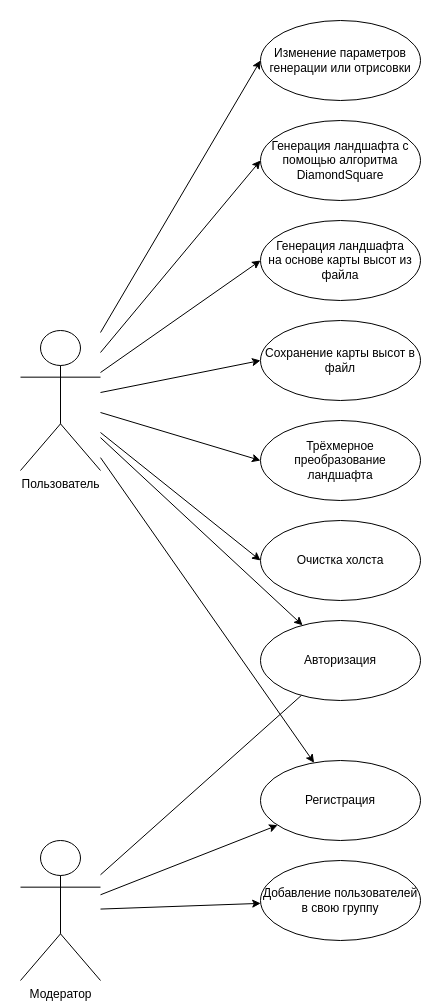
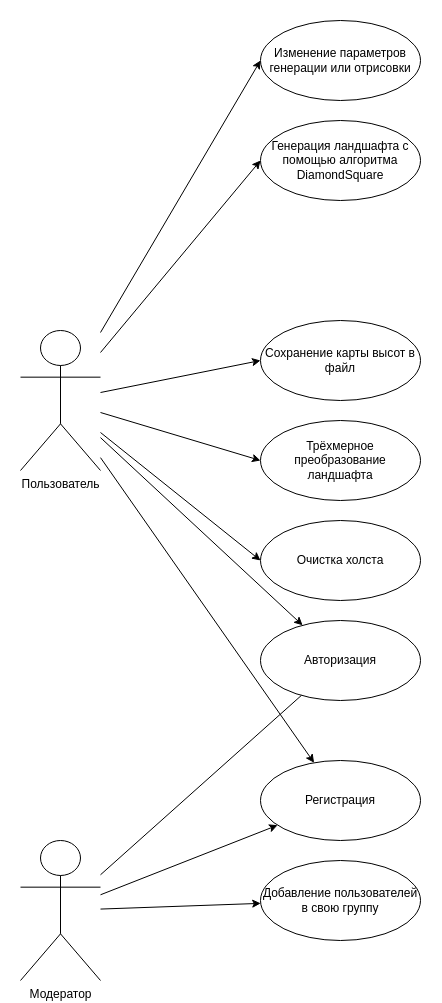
node "Генерация ландшафта на основе карты высот из файла": removed
edge "Пользователь" -> "Генерация ландшафта на основе карты высот из файла": removed
